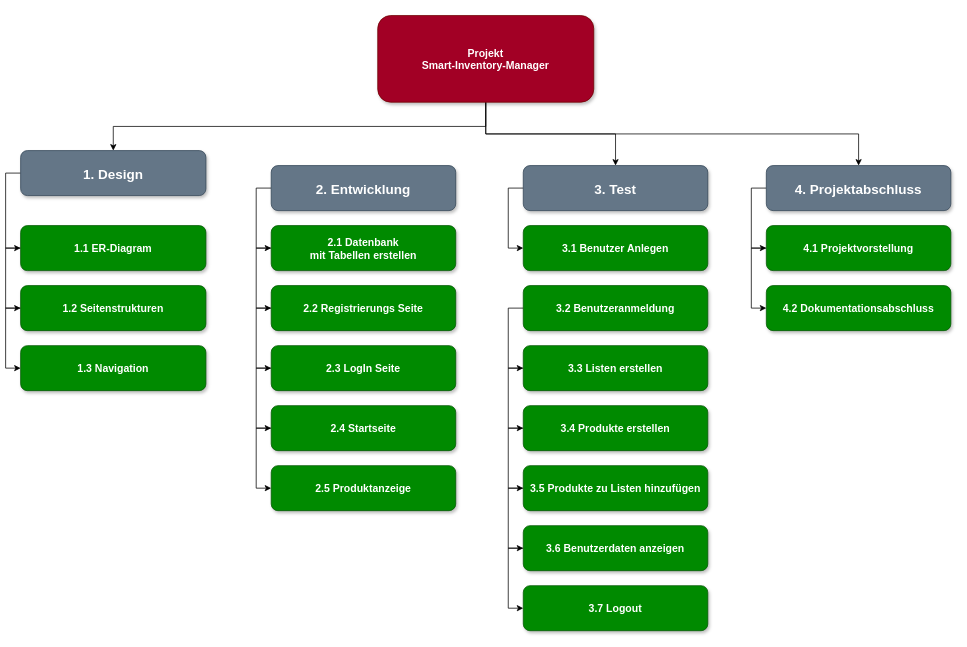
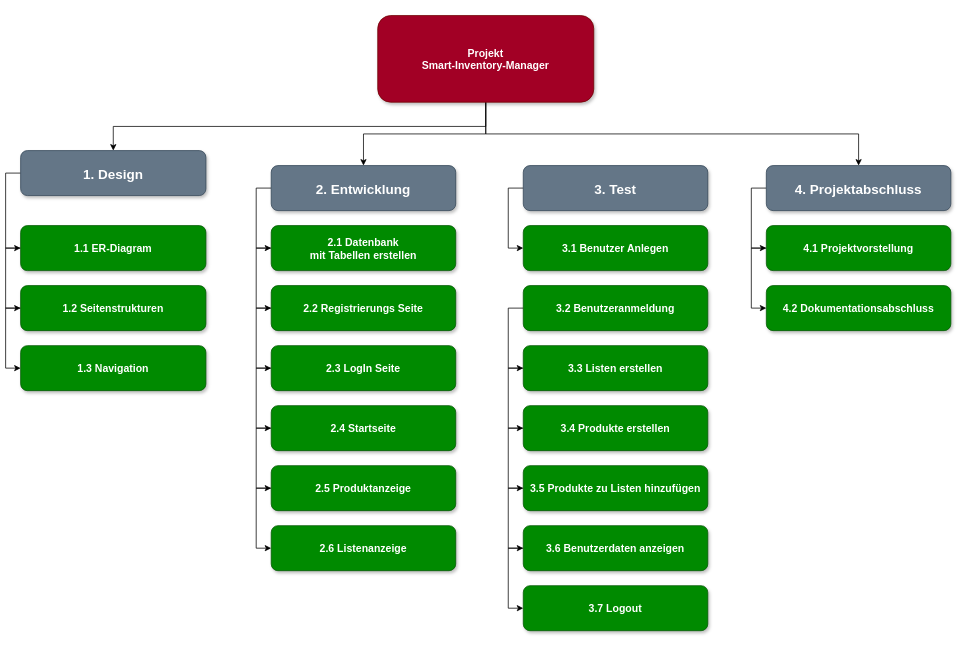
edge "Projekt Smart-Inventory-Manager" -> "3. Test": now "Projekt Smart-Inventory-Manager" -> "2. Entwicklung"
edge "2.5 Produktanzeige" -> "2.6 Listenanzeige": added
node "2.6 Listenanzeige": added
